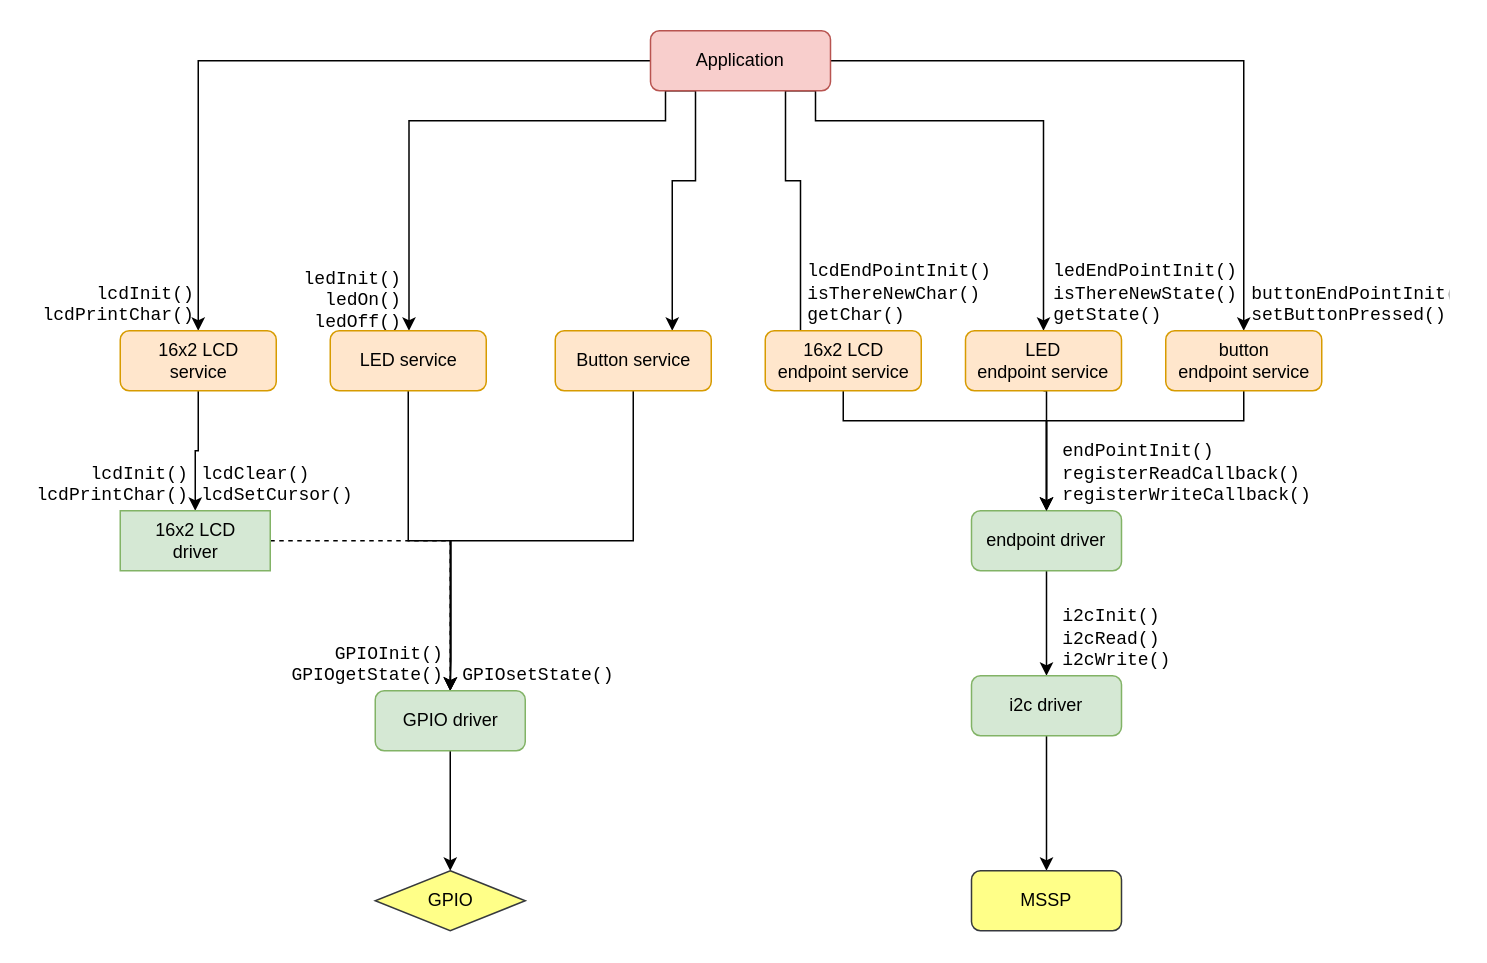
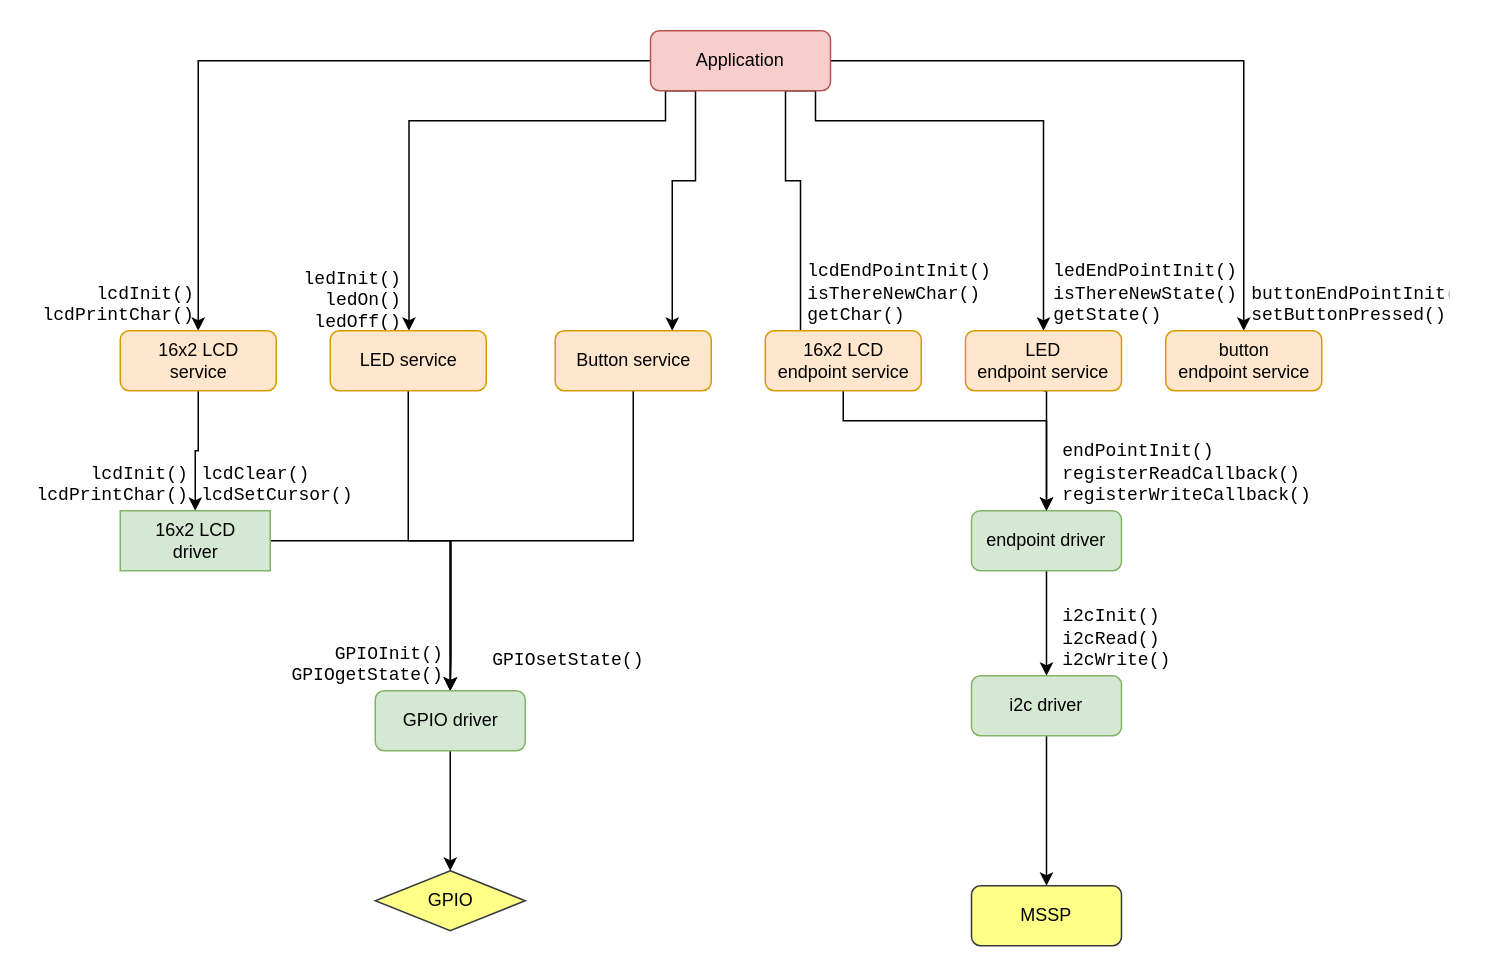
edge "button endpoint service" -> "endpoint driver": removed
edge "16x2 LCD driver" -> "GPIO driver": style dashed -> solid
node "GPIOsetState()": moved (560, 653) -> (590, 638)
node "MSSP": moved (1046, 901) -> (1046, 916)
